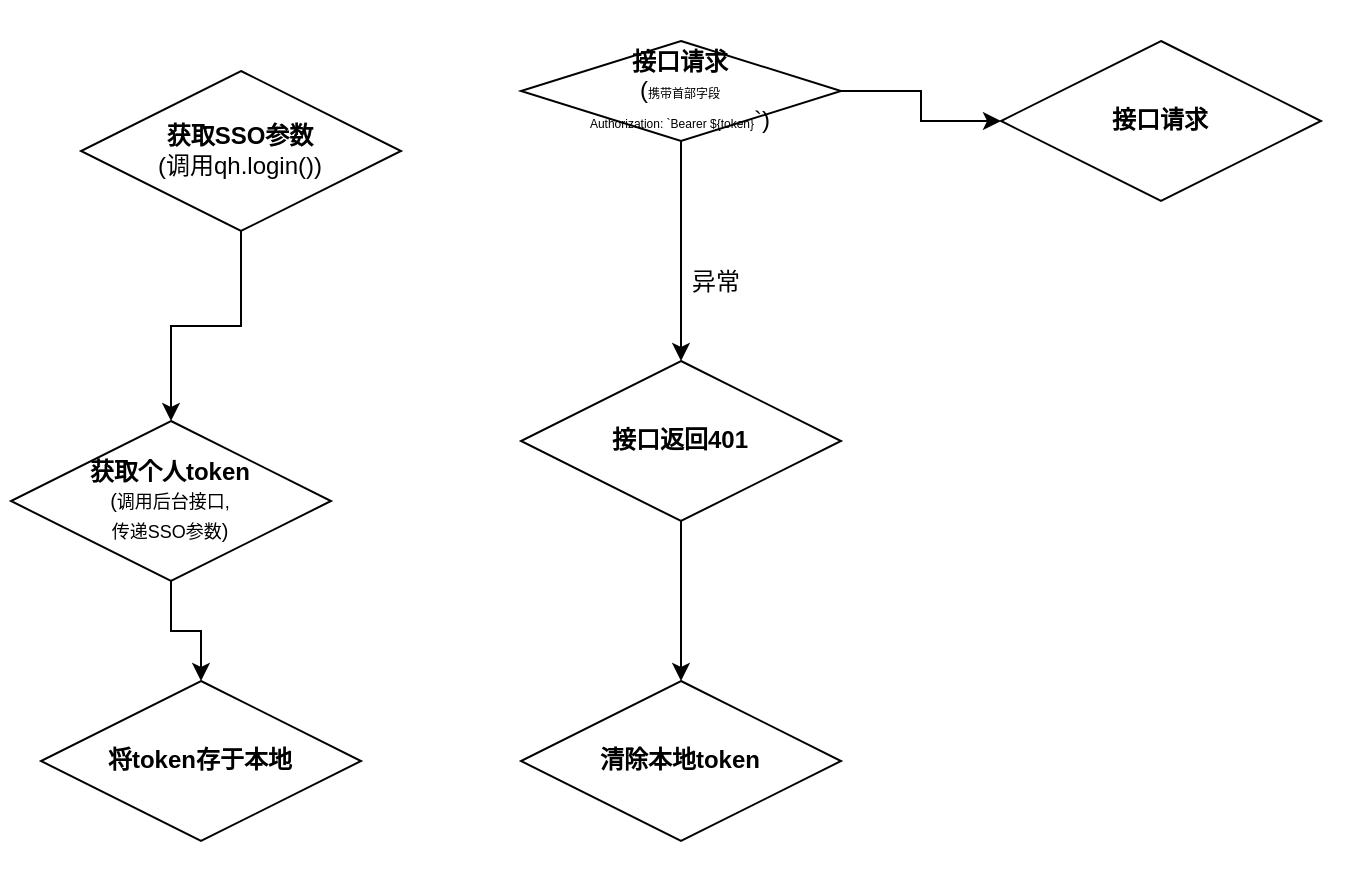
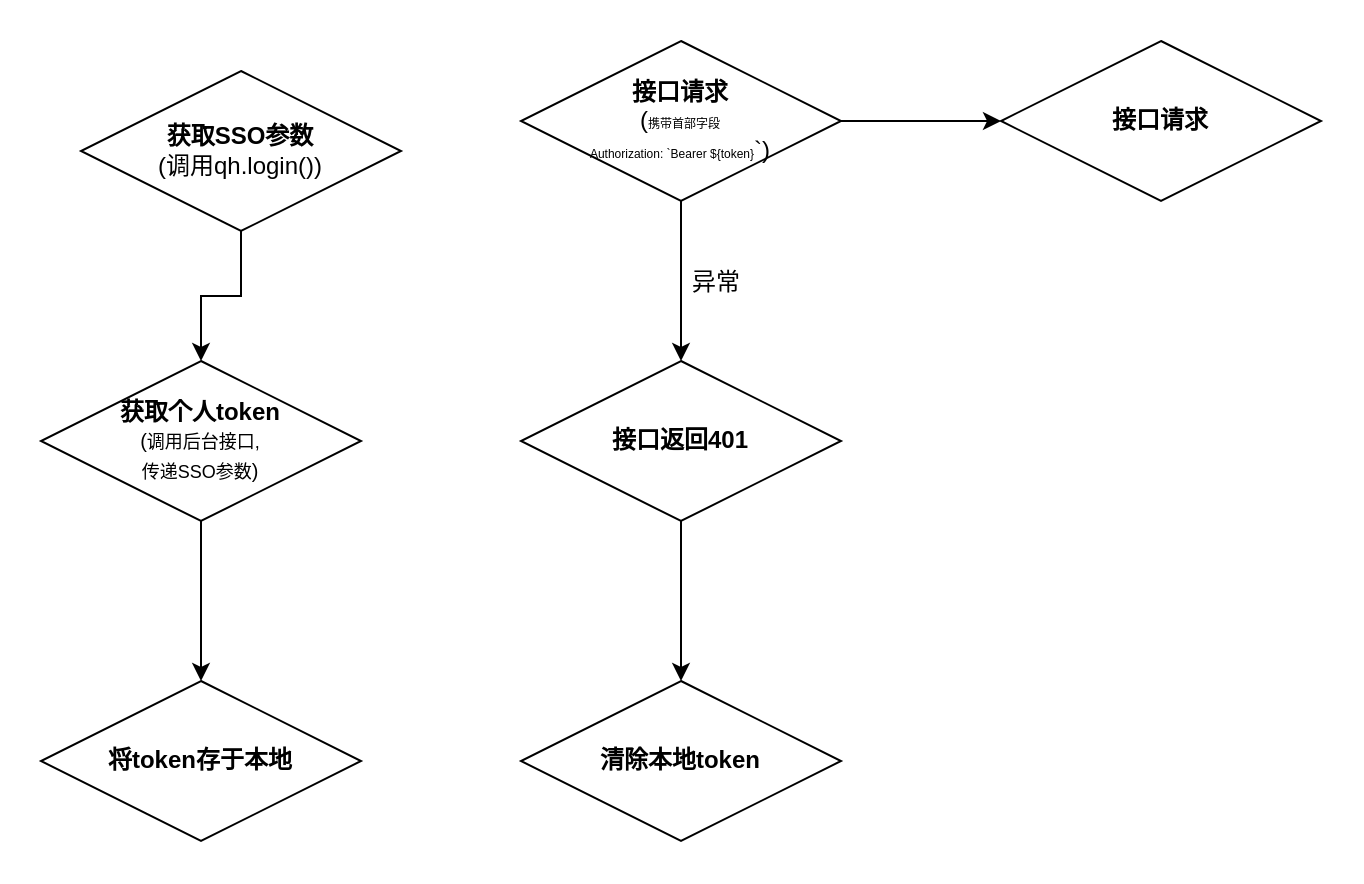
node "接口请求 (携带首部字段Authorization: `Bearer ${token}`)": size 320x100 -> 320x160
node "获取个人token (调用后台接口, 传递SSO参数)": moved (171, 501) -> (201, 441)
